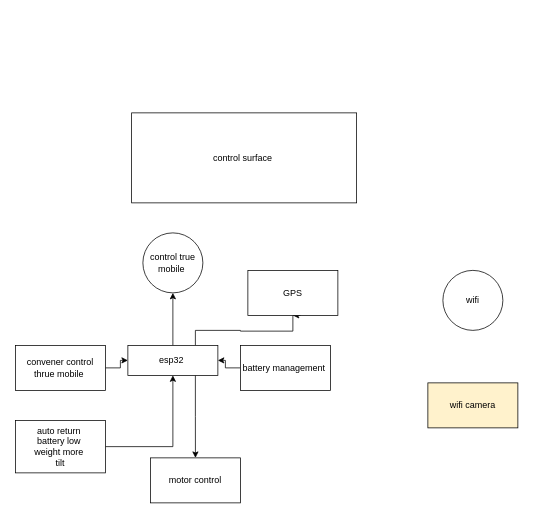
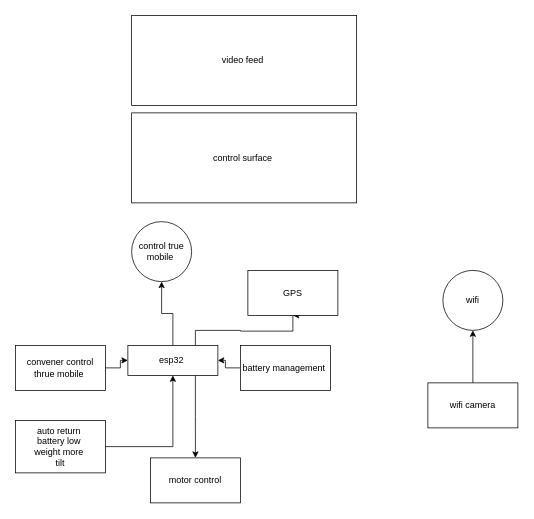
node "video feed": added
node "control true mobile": moved (173, 263) -> (162, 252)
edge "wifi camera" -> "wifi": added
node "wifi camera": fillcolor #fff2cc -> #ffffff
